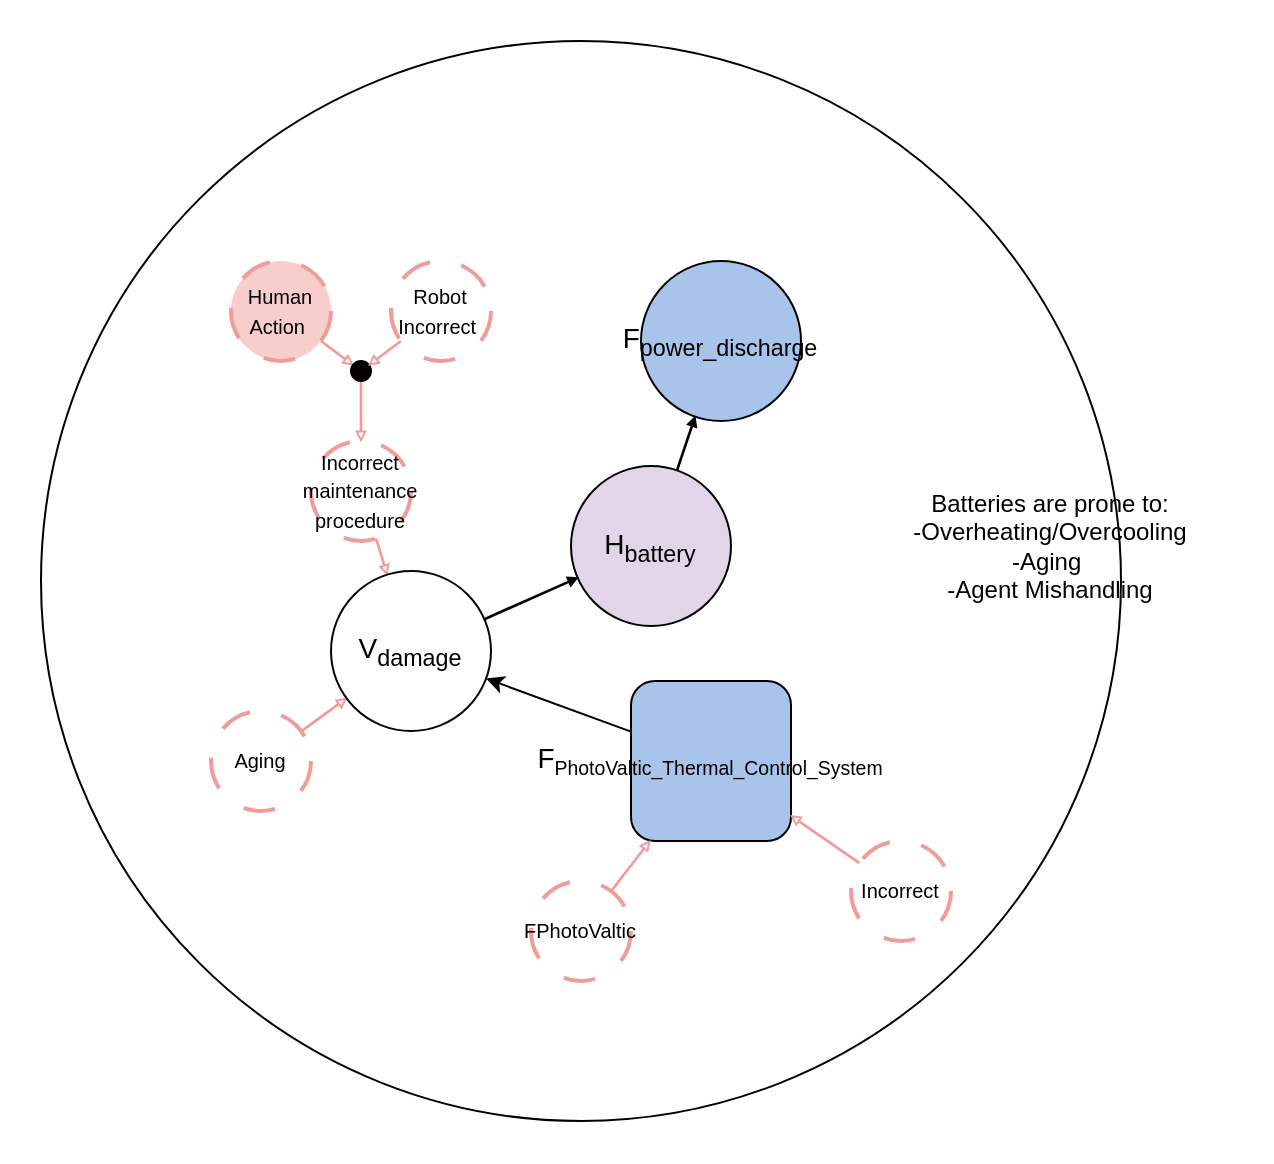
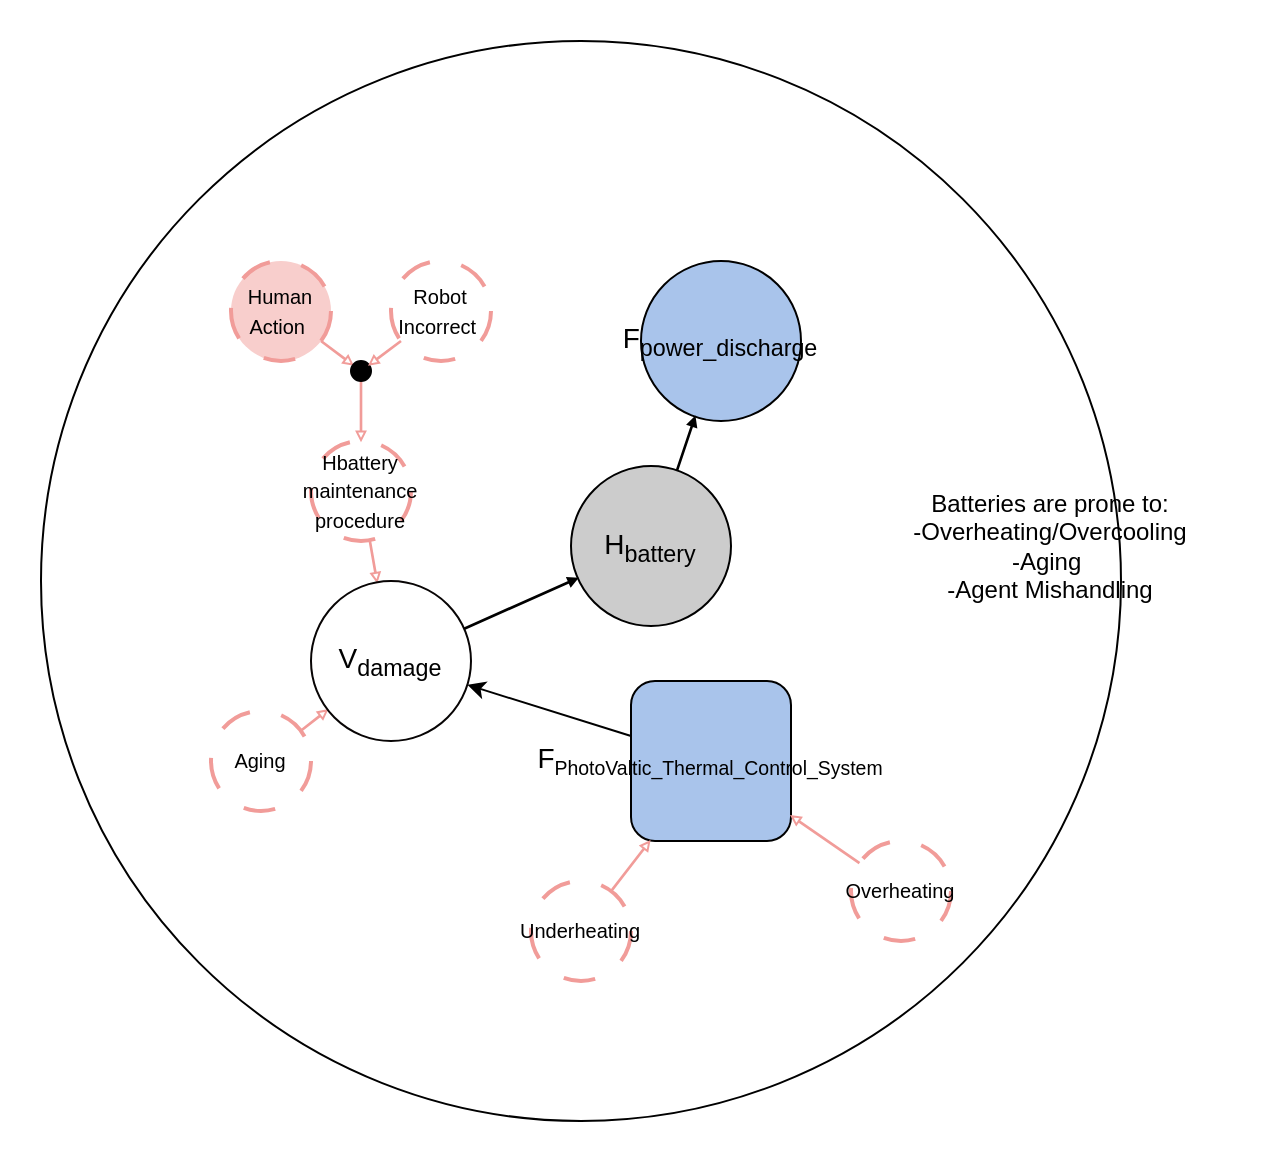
node "Incorrect maintenance procedure": label "Incorrect maintenance procedure" -> "Hbattery maintenance procedure"
node "Hbattery": fillcolor #e1d5e7 -> #cccccc
node "Vdamage": moved (411, 651) -> (391, 661)
node "Incorrect": label "Incorrect" -> "Overheating"
node "FPhotoValtic": label "FPhotoValtic" -> "Underheating"
